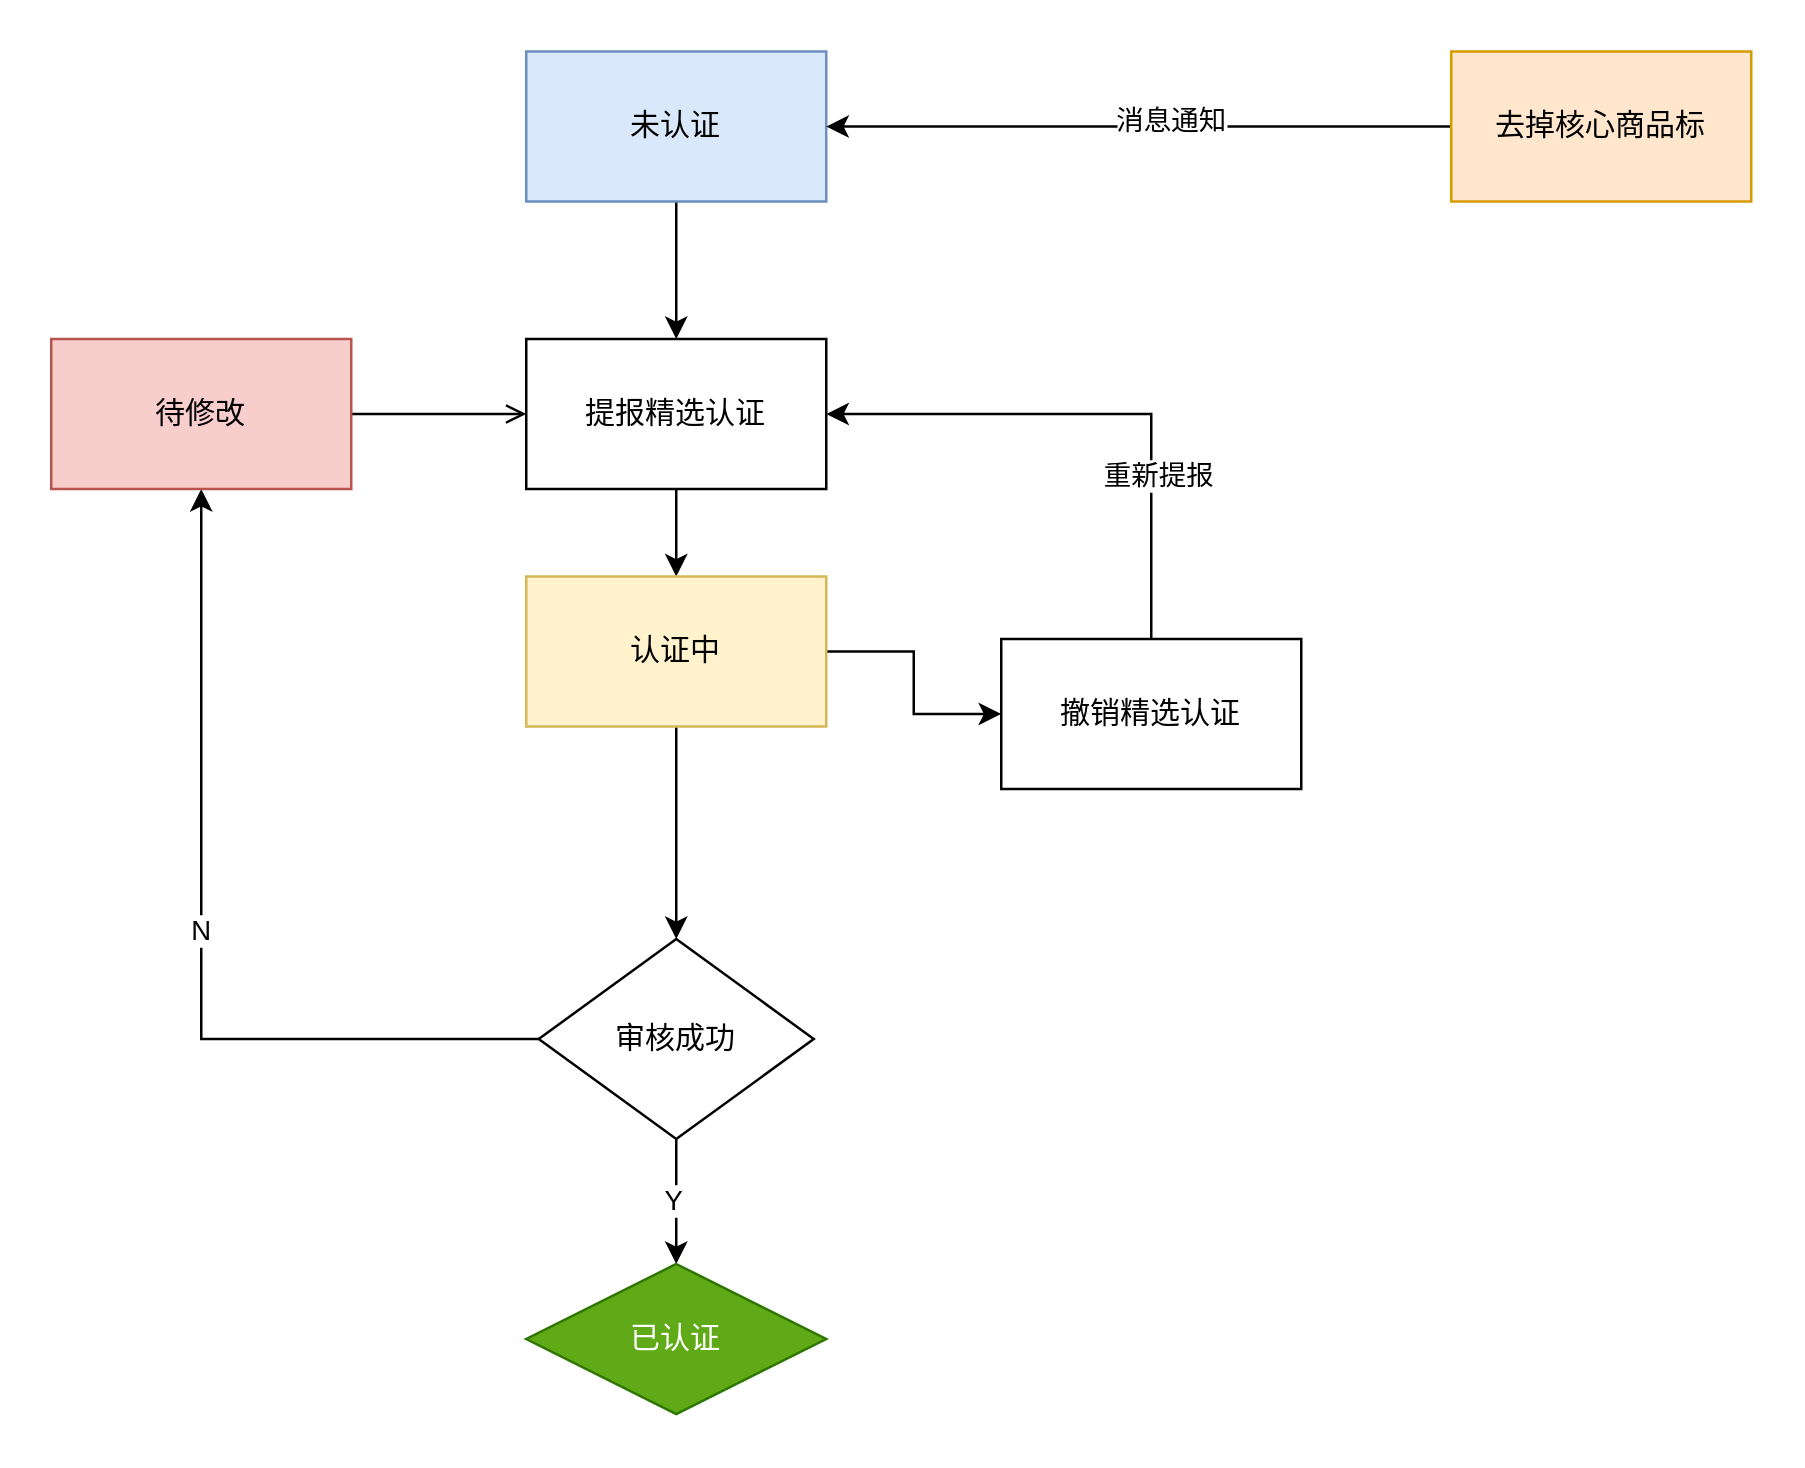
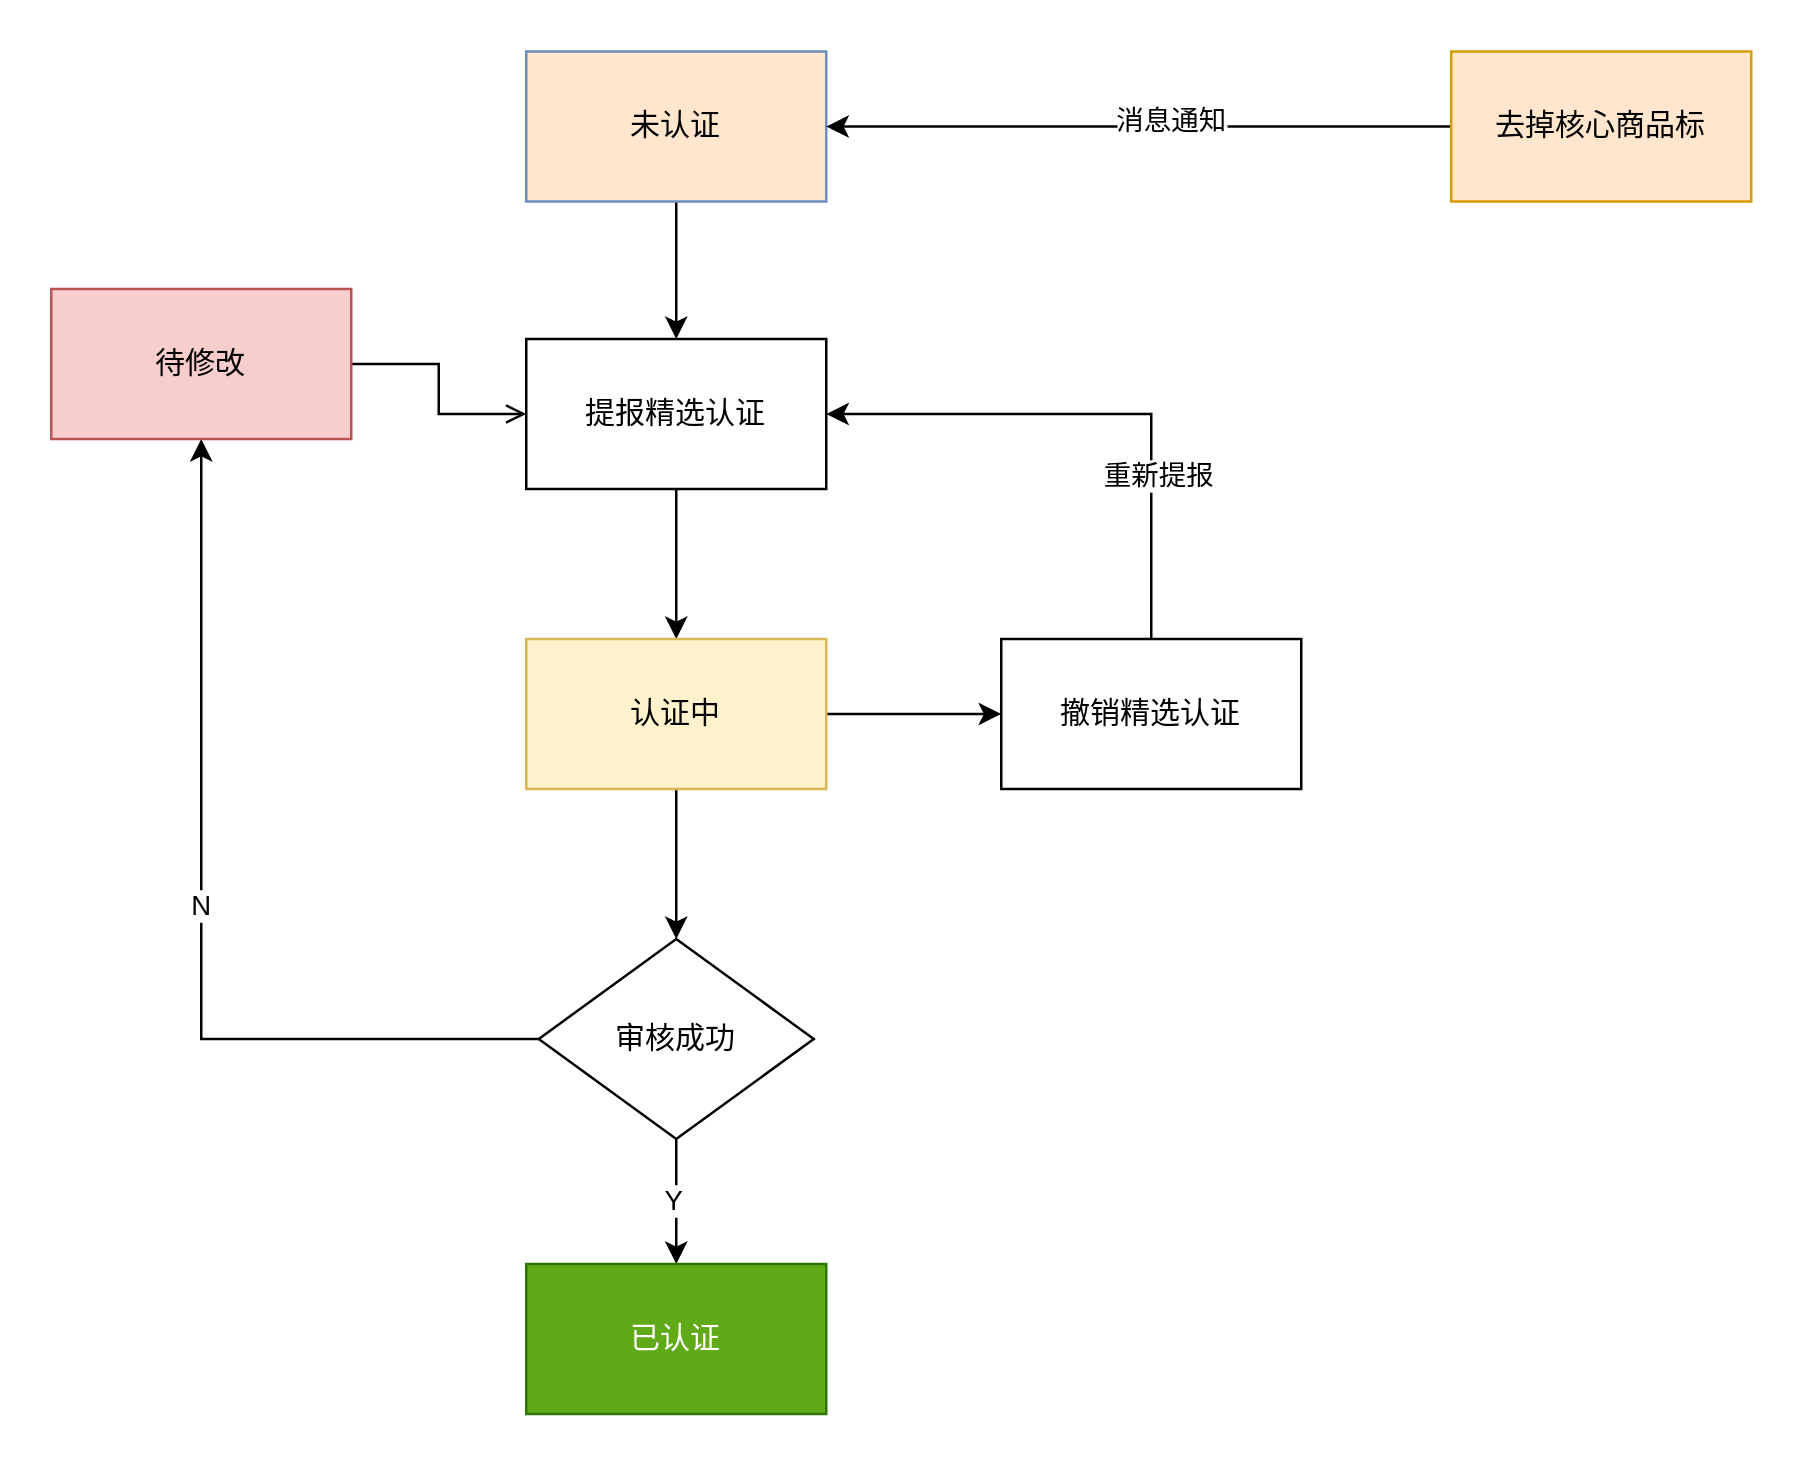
node "未认证": fillcolor #dae8fc -> #ffe6cc
node "待修改": moved (201, 414) -> (201, 364)
node "认证中": moved (676, 651) -> (676, 714)
node "已认证": shape diamond -> rectangle
